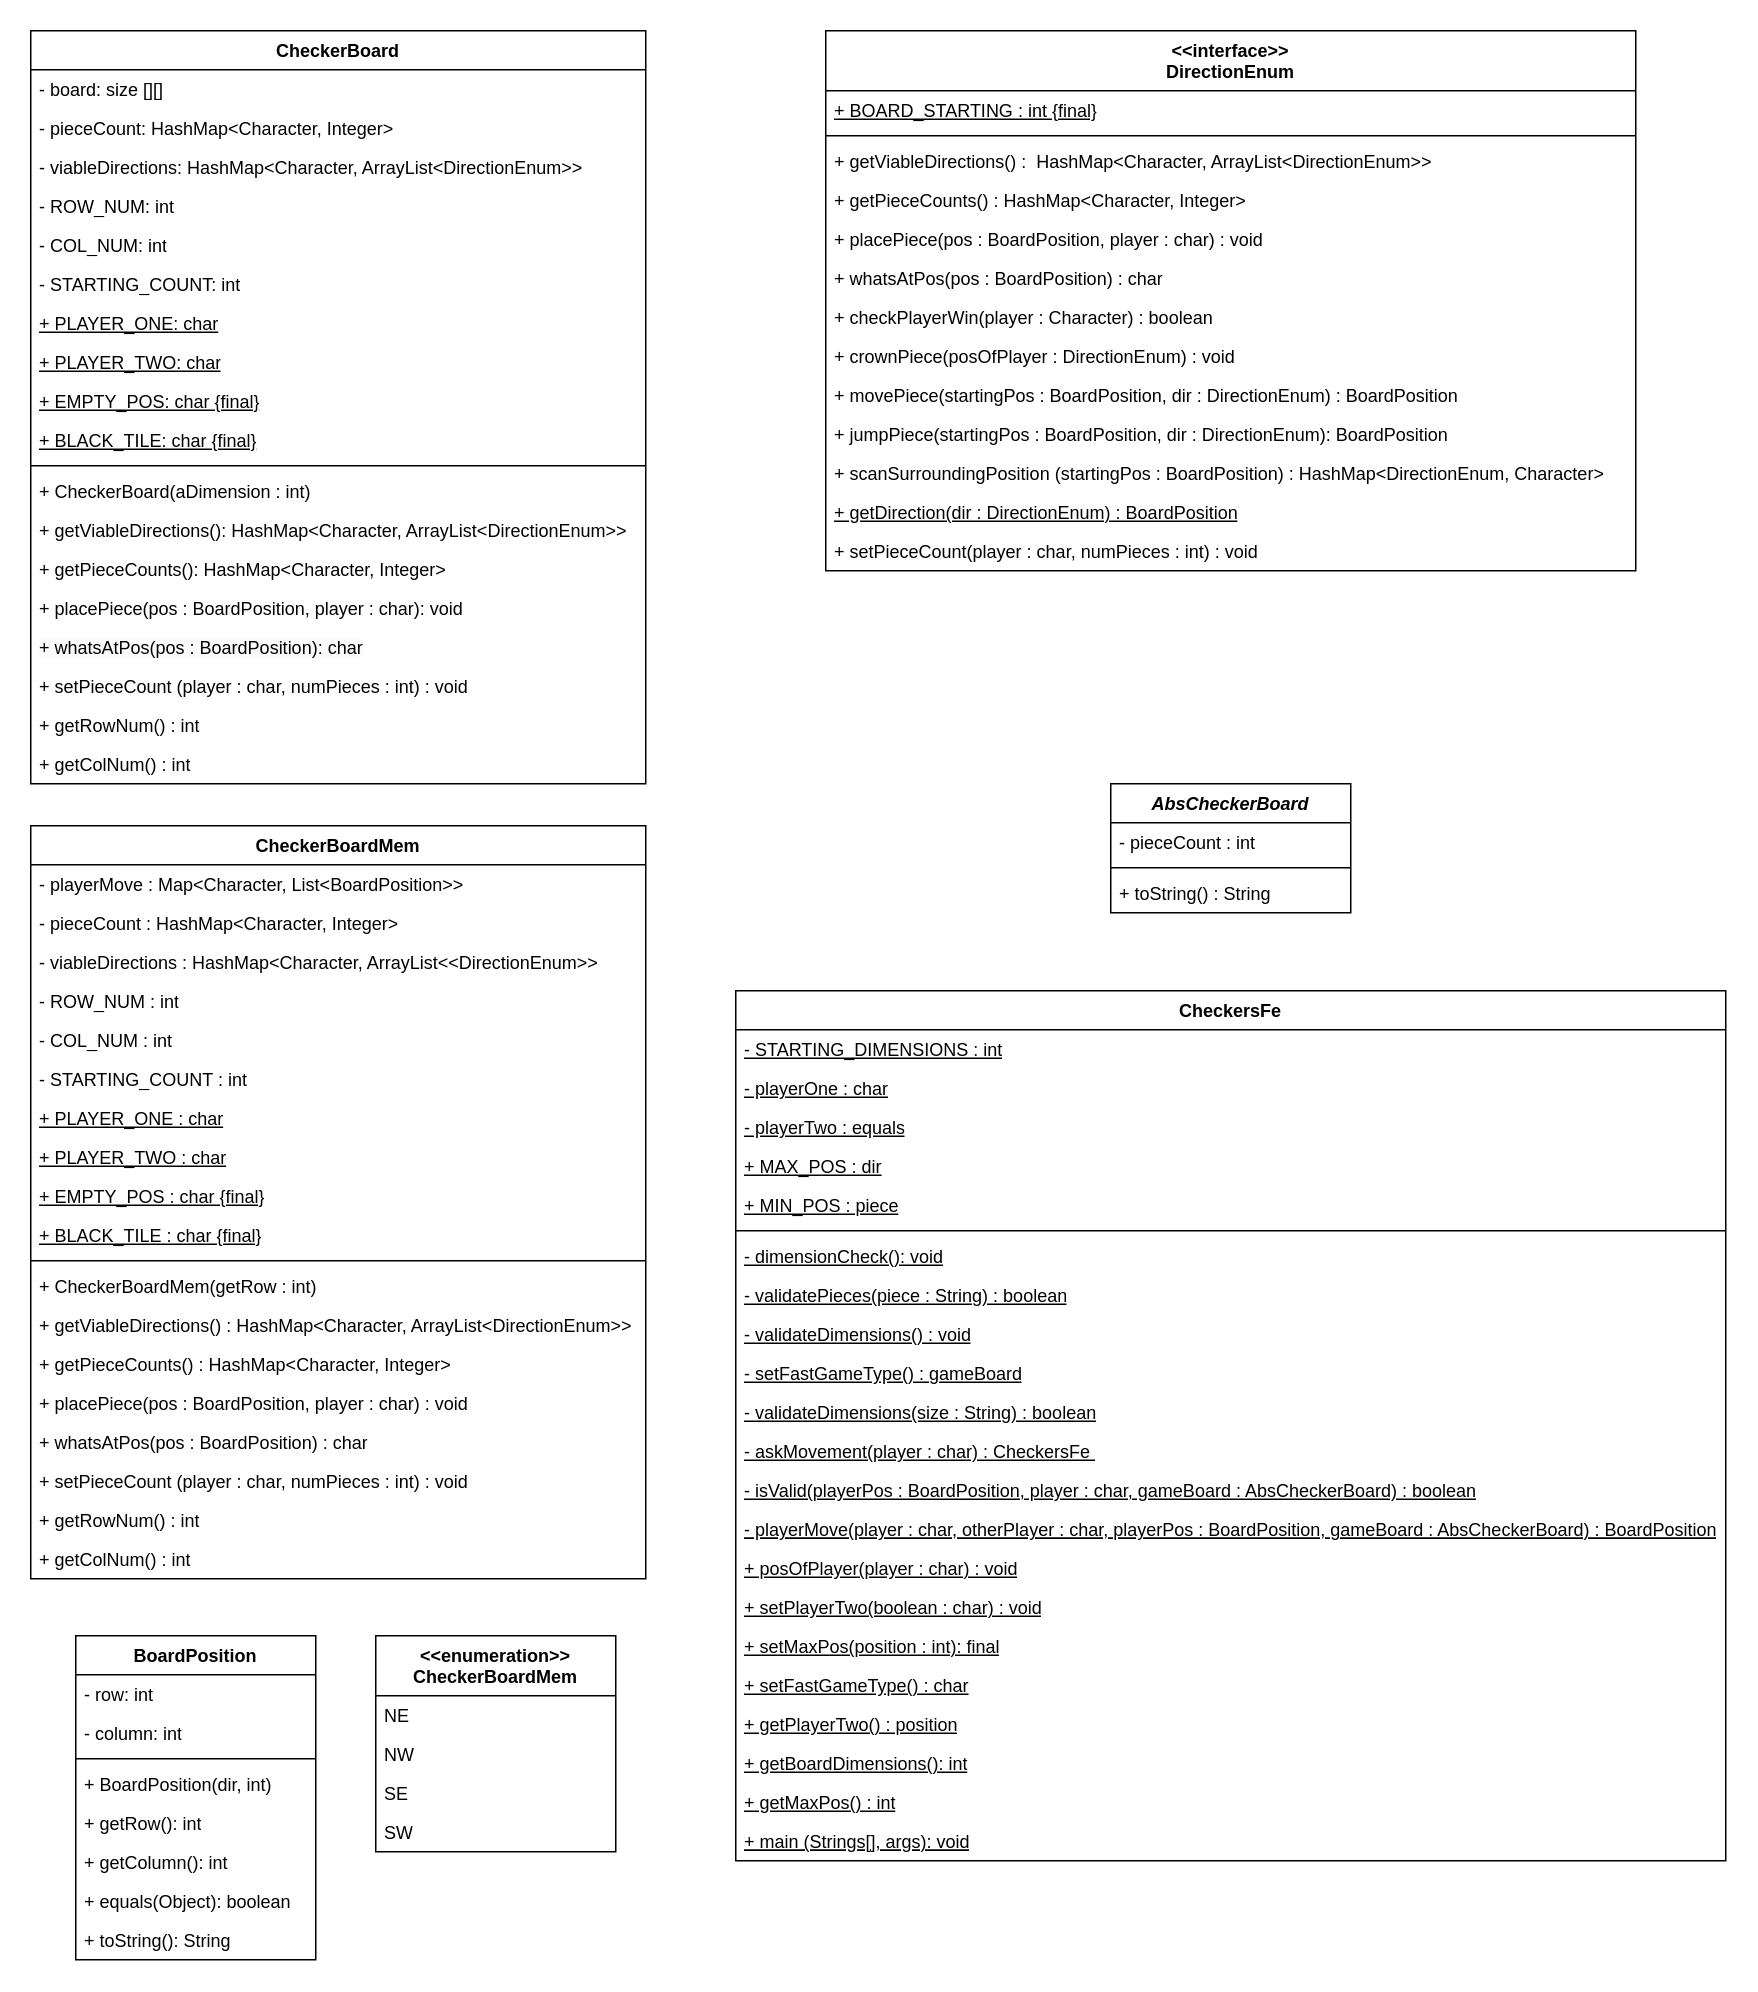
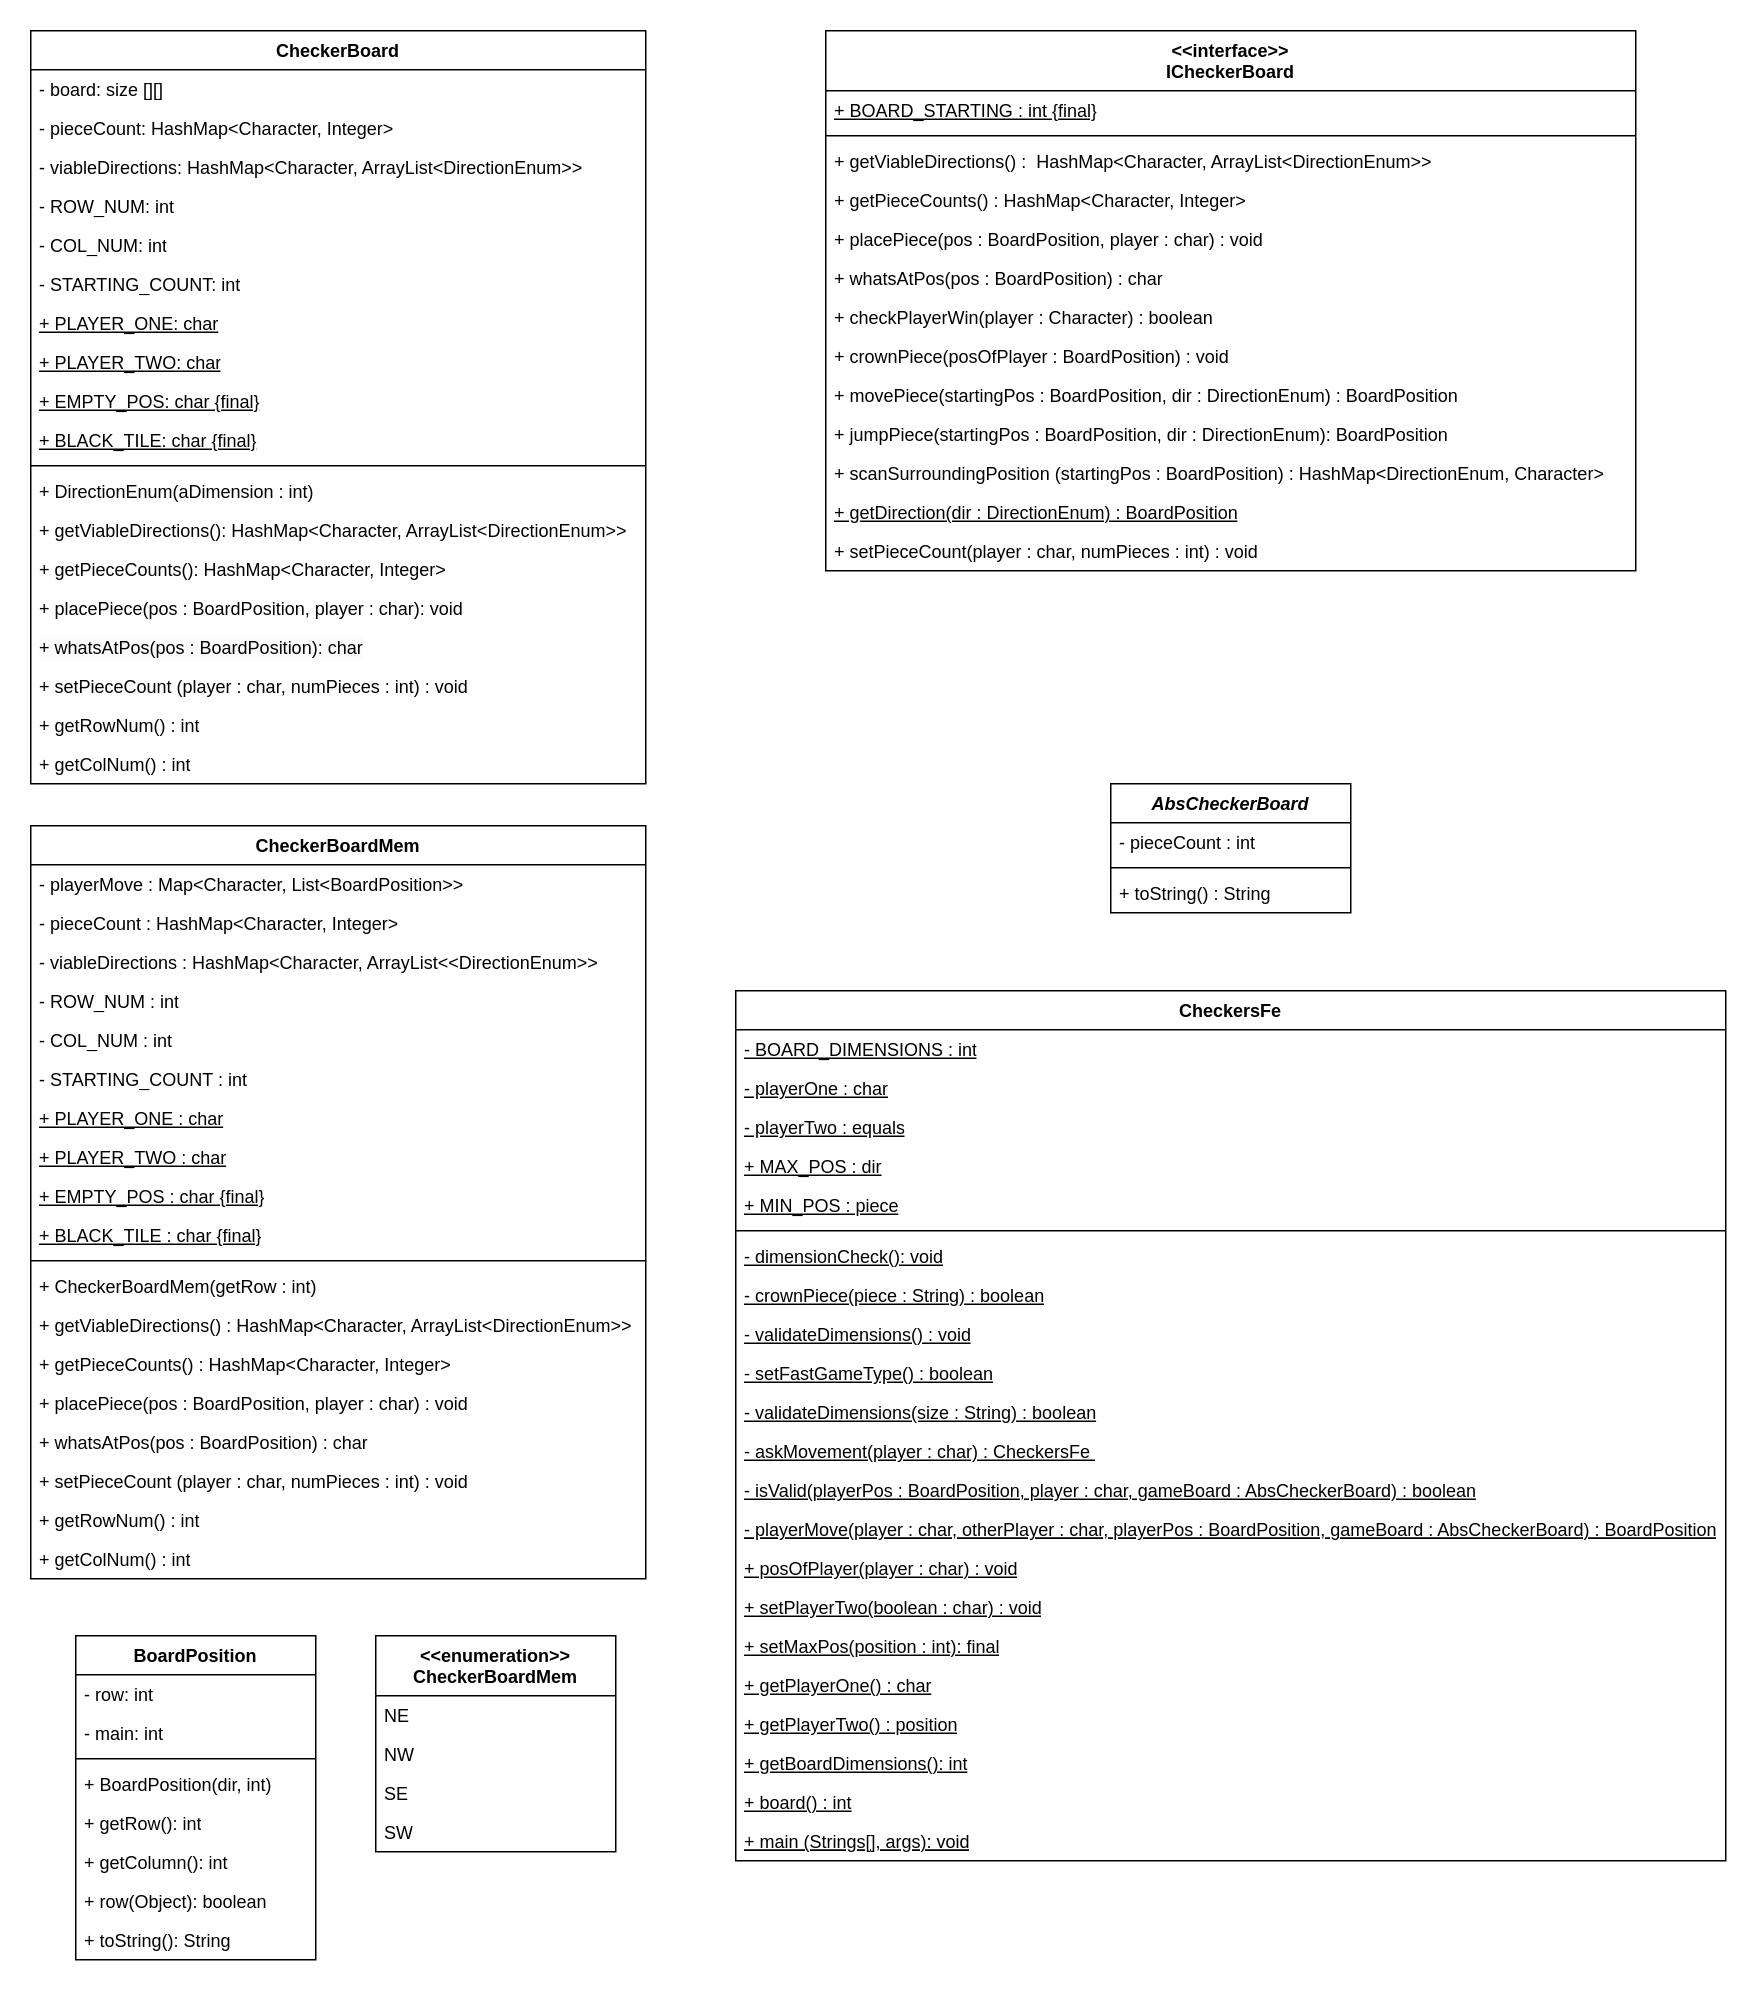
node "<<interface>> DirectionEnum": label "<<interface>> DirectionEnum" -> "<<interface>> ICheckerBoard"
node "+ crownPiece(posOfPlayer : DirectionEnum) : void": label "+ crownPiece(posOfPlayer : DirectionEnum) : void" -> "+ crownPiece(posOfPlayer : BoardPosition) : void"
node "+ CheckerBoard(aDimension : int)": label "+ CheckerBoard(aDimension : int)" -> "+ DirectionEnum(aDimension : int)"
node "- STARTING_DIMENSIONS : int": label "- STARTING_DIMENSIONS : int" -> "- BOARD_DIMENSIONS : int"
node "- validatePieces(piece : String) : boolean": label "- validatePieces(piece : String) : boolean" -> "- crownPiece(piece : String) : boolean"
node "- setFastGameType() : gameBoard": label "- setFastGameType() : gameBoard" -> "- setFastGameType() : boolean"
node "+ setFastGameType() : char": label "+ setFastGameType() : char" -> "+ getPlayerOne() : char"
node "- column: int": label "- column: int" -> "- main: int"
node "+ getMaxPos() : int": label "+ getMaxPos() : int" -> "+ board() : int"
node "+ equals(Object): boolean": label "+ equals(Object): boolean" -> "+ row(Object): boolean"
